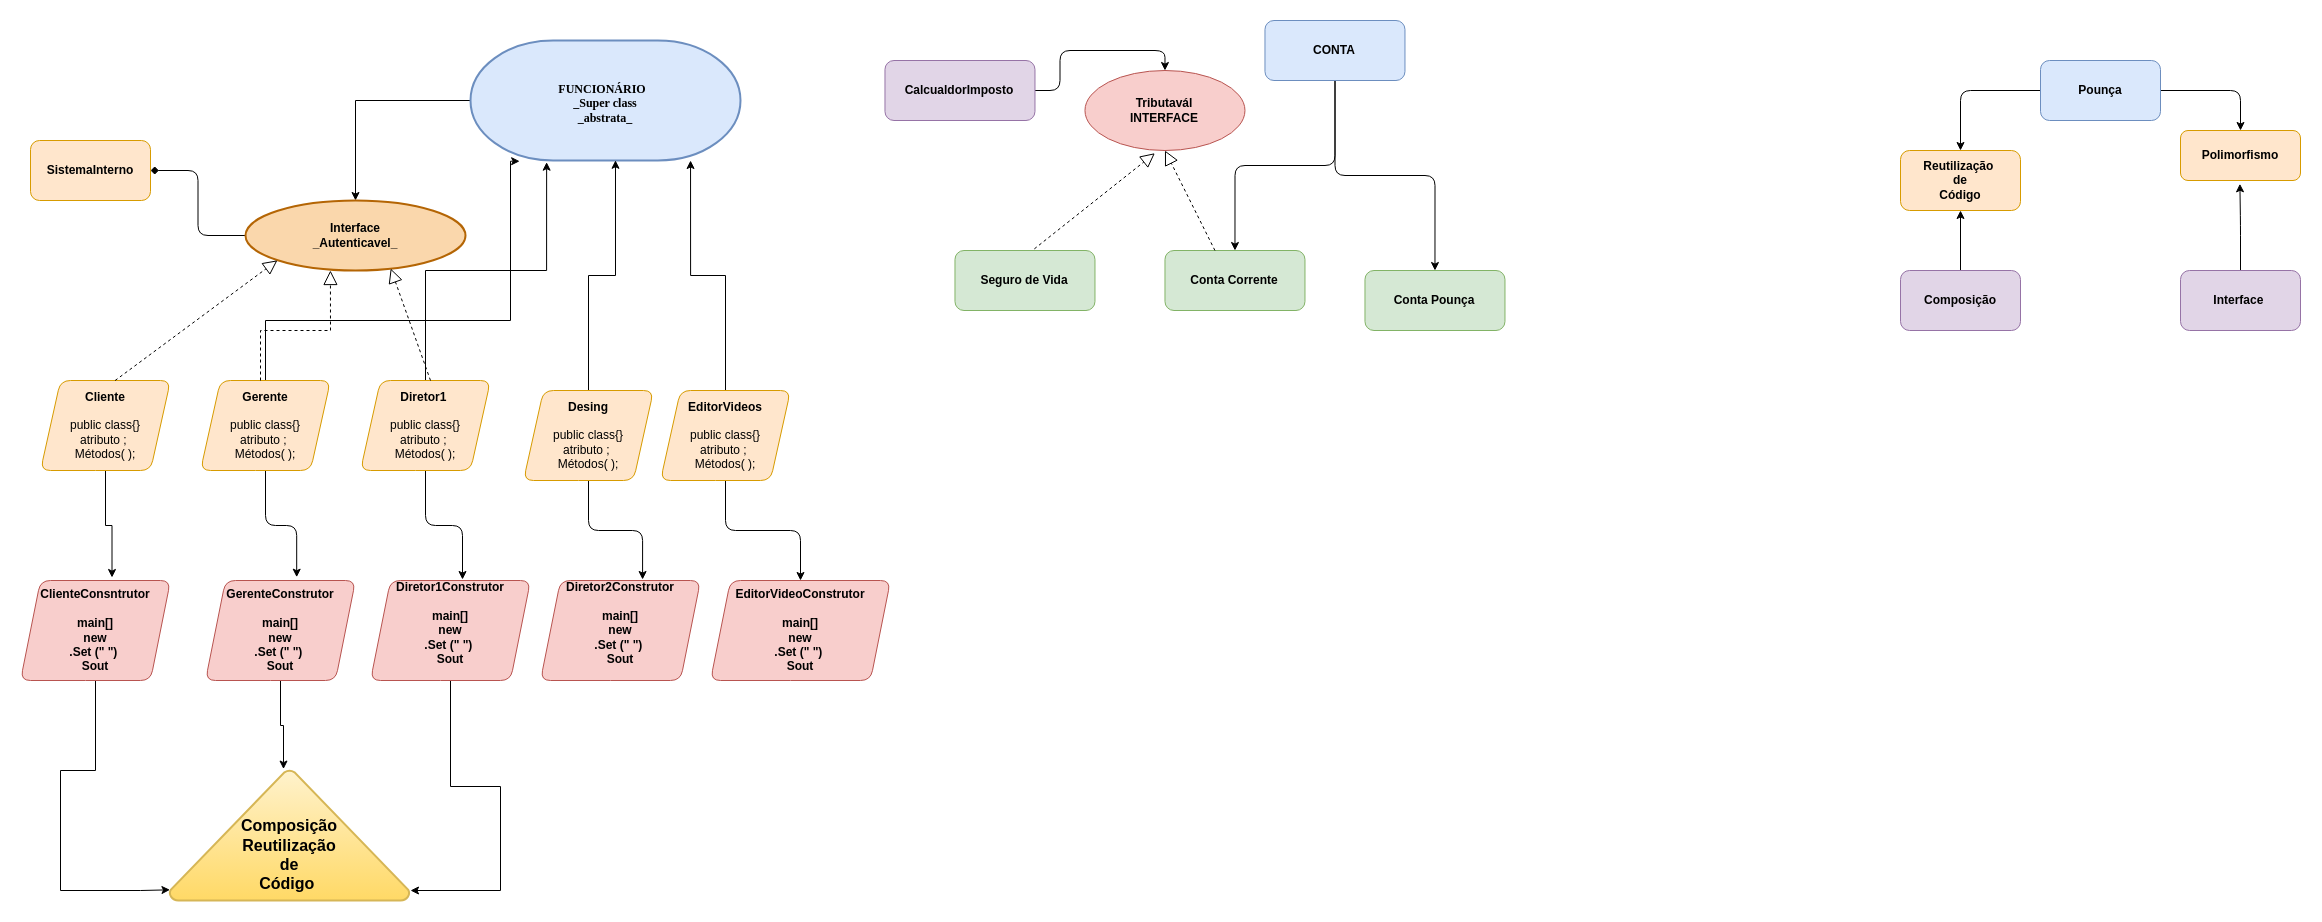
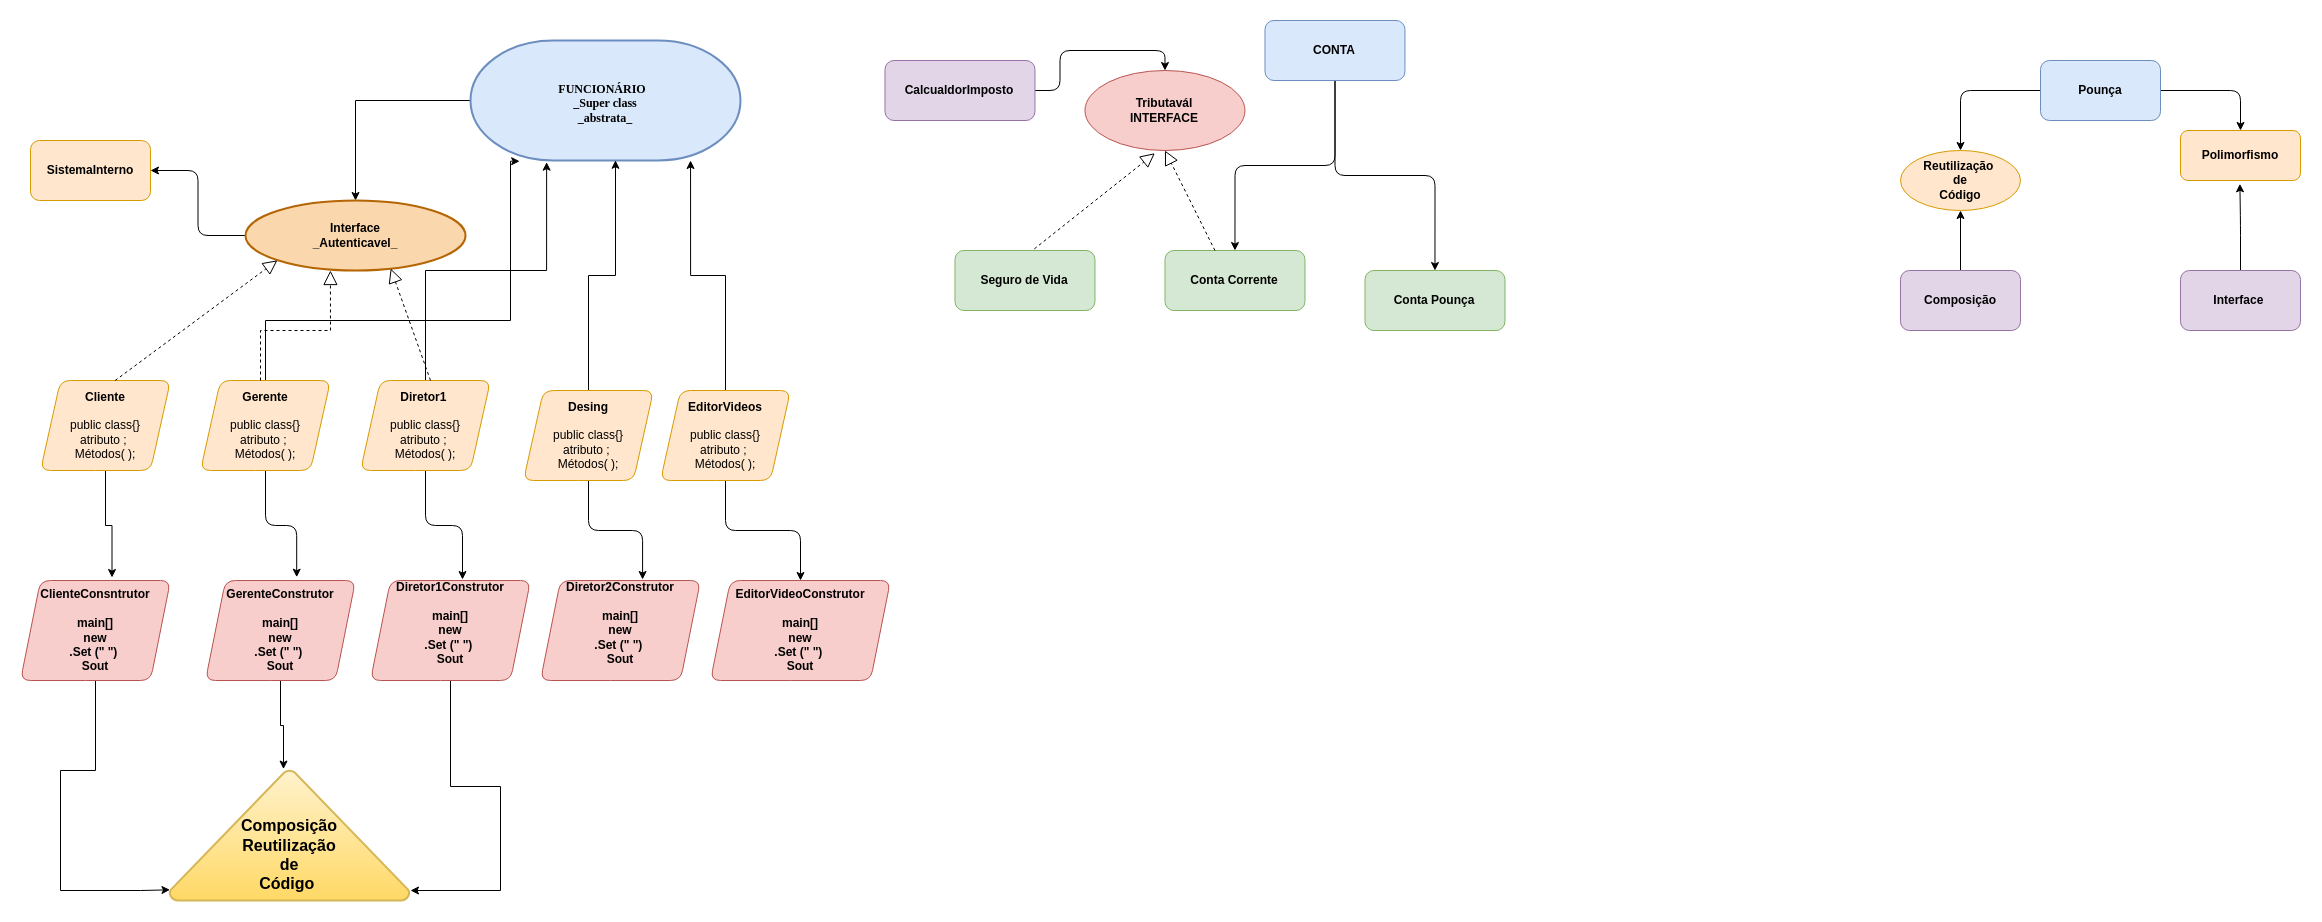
edge "Interface _Autenticavel_" -> "SistemaInterno": arrowhead diamond -> classic
node "Reutilização de Código": shape rounded rectangle -> ellipse
